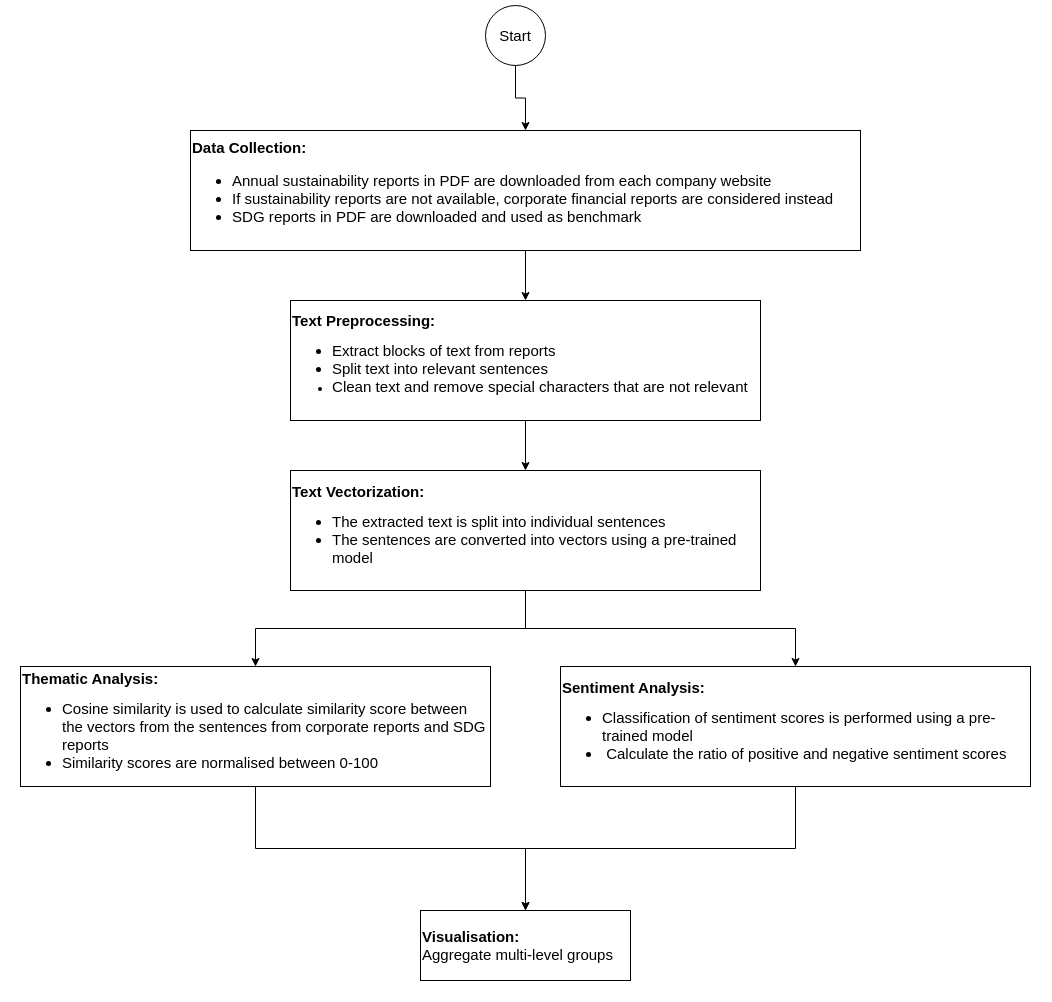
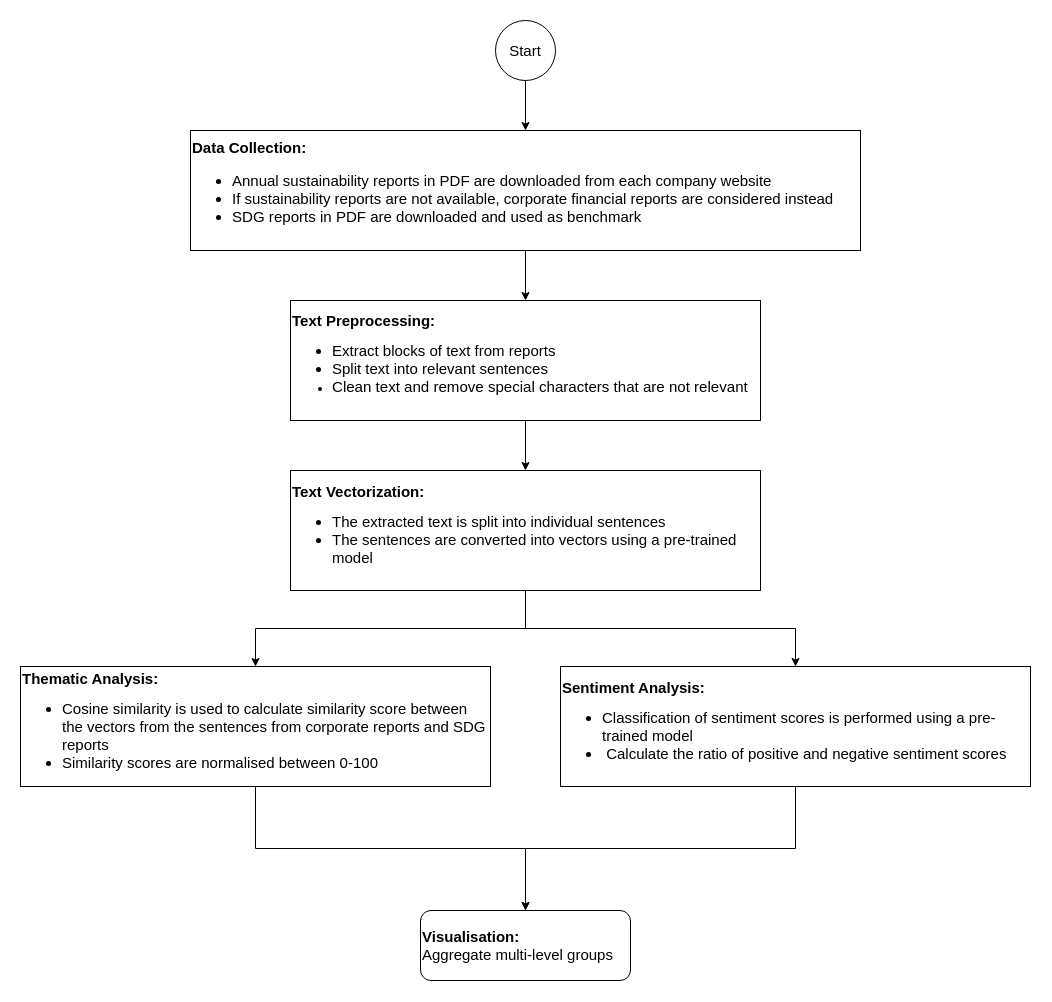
node "Start": moved (516, 36) -> (526, 51)
node "Visualisation: Aggregate multi-level groups": shape rectangle -> rounded rectangle
